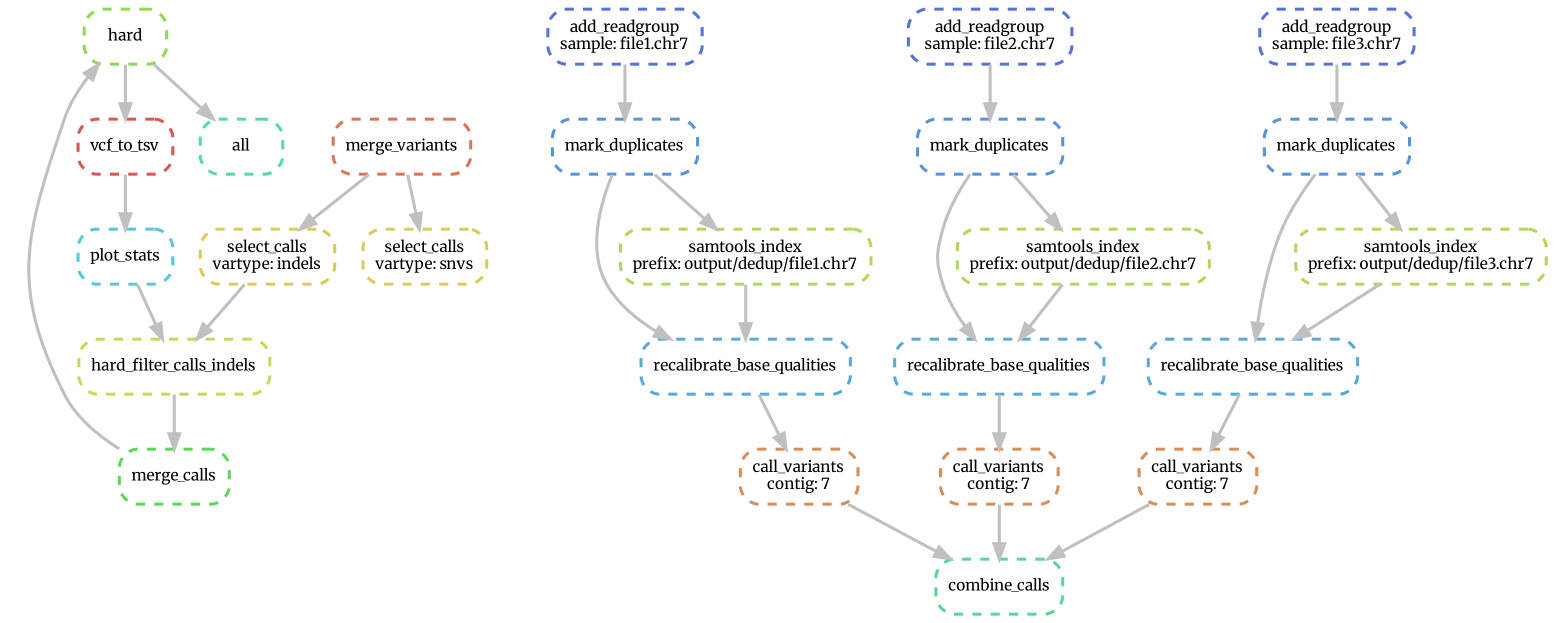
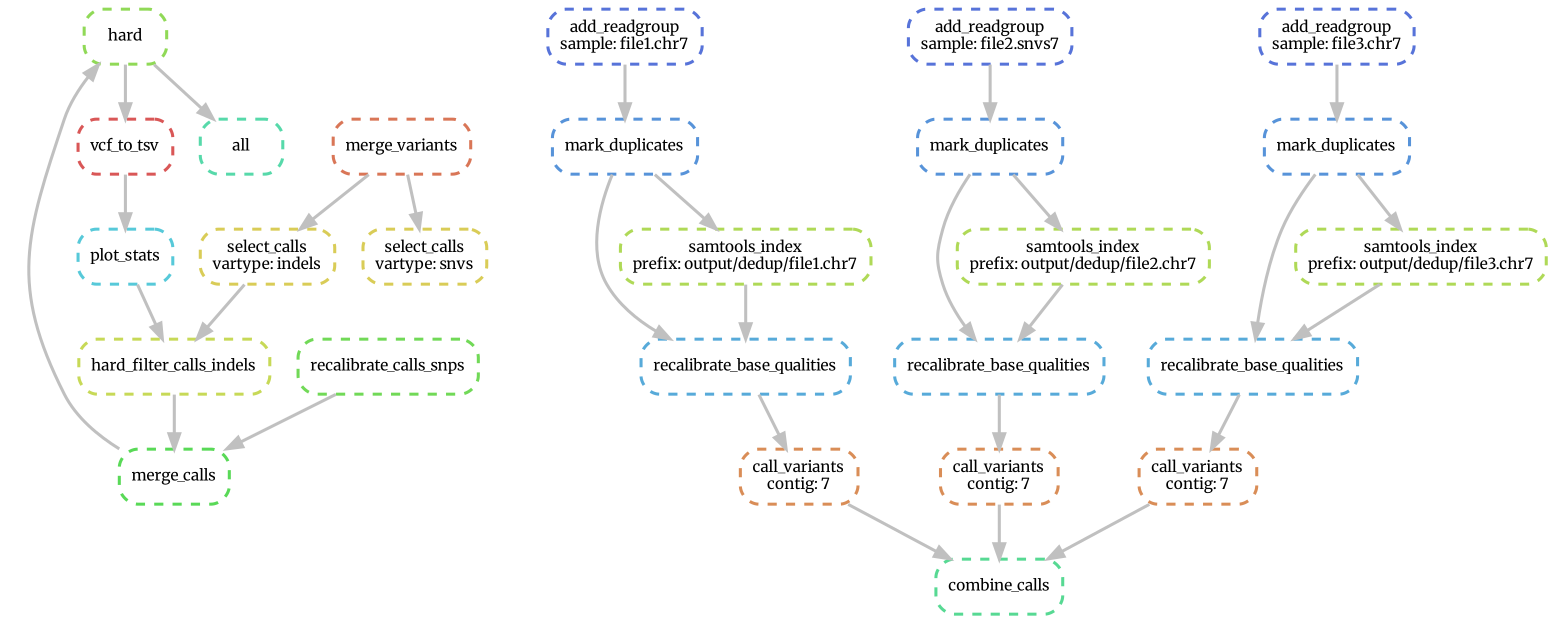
node "add_readgroup sample: file2.chr7": label "add_readgroup sample: file2.chr7" -> "add_readgroup sample: file2.snvs7"
node "recalibrate_calls_snps": added
